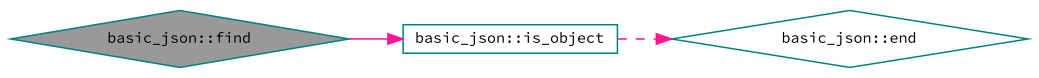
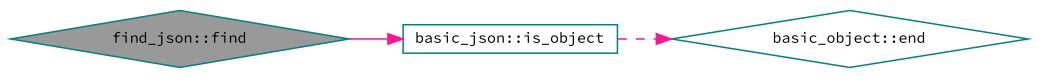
node "basic_json::find": label "basic_json::find" -> "find_json::find"
node "basic_json::end": label "basic_json::end" -> "basic_object::end"
